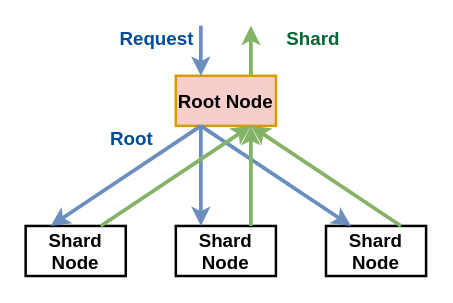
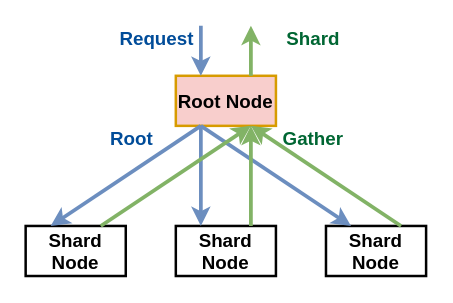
node "Gather": added
